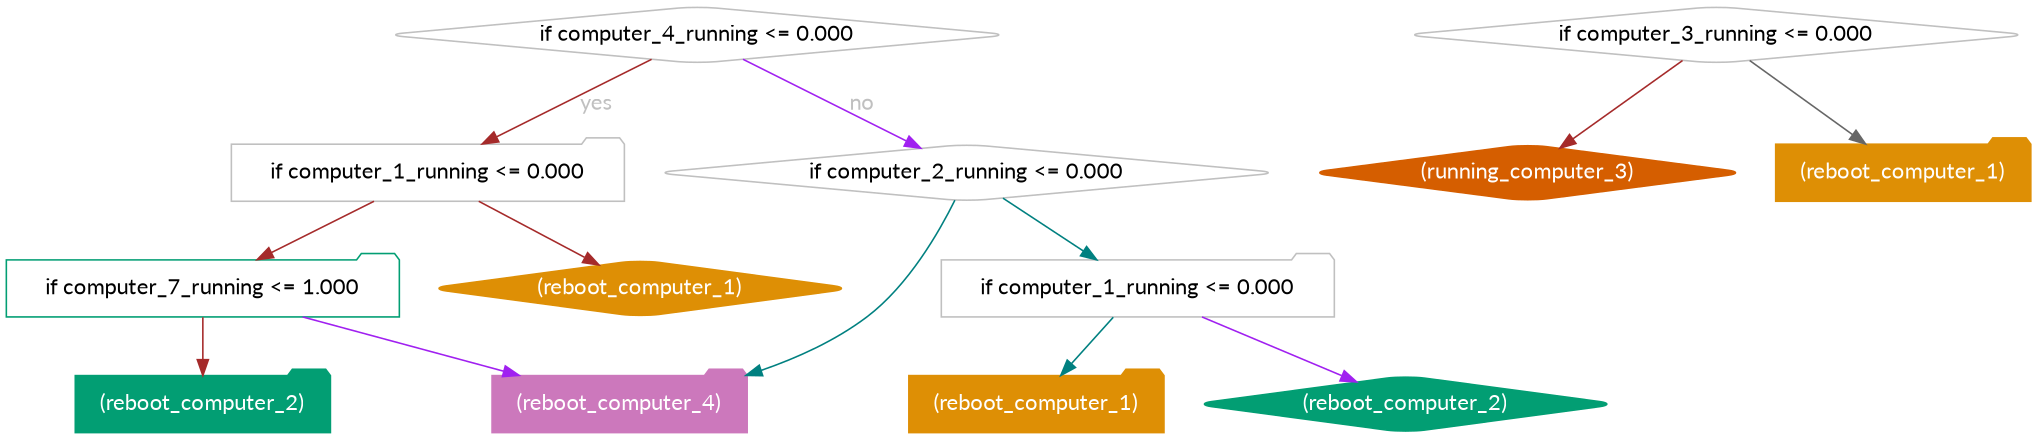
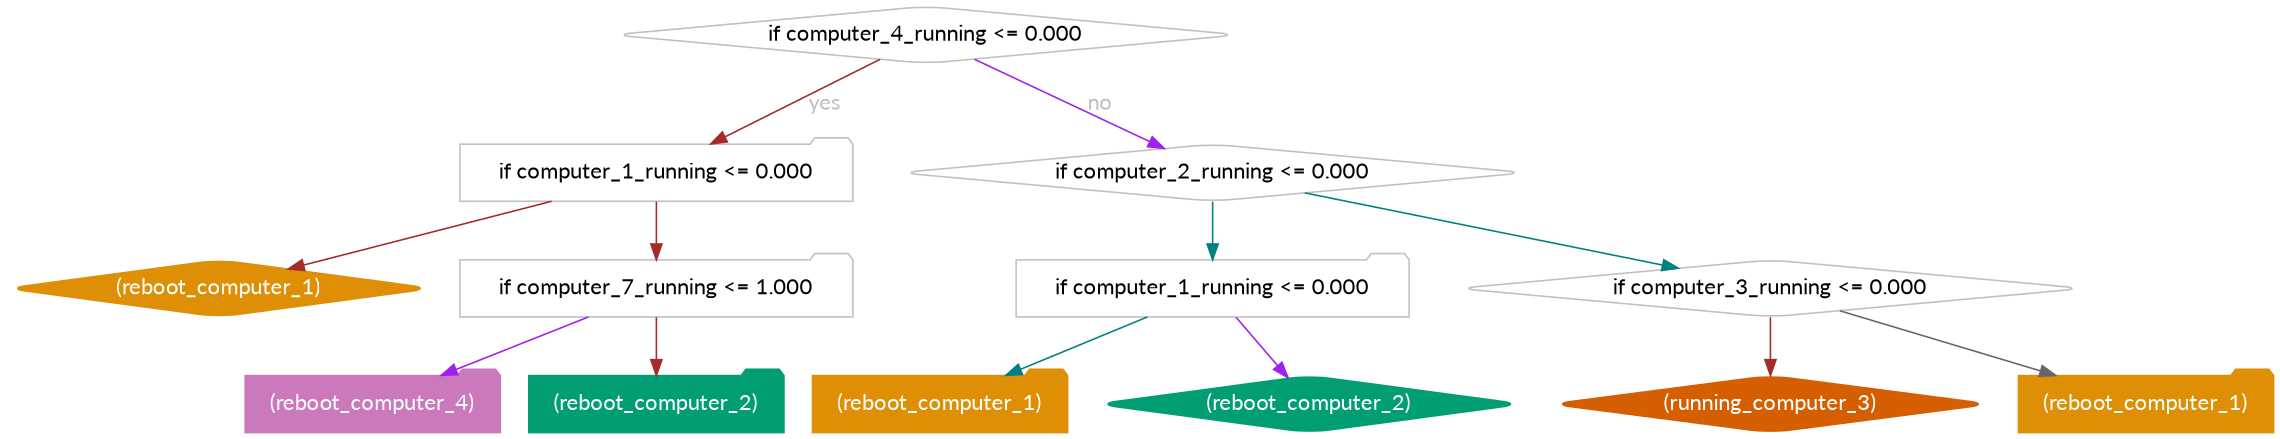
node "if computer_7_running <= 1.000": color #029e73 -> gray
edge "if computer_2_running <= 0.000" -> "(reboot_computer_4)": now "if computer_2_running <= 0.000" -> "if computer_3_running <= 0.000"
